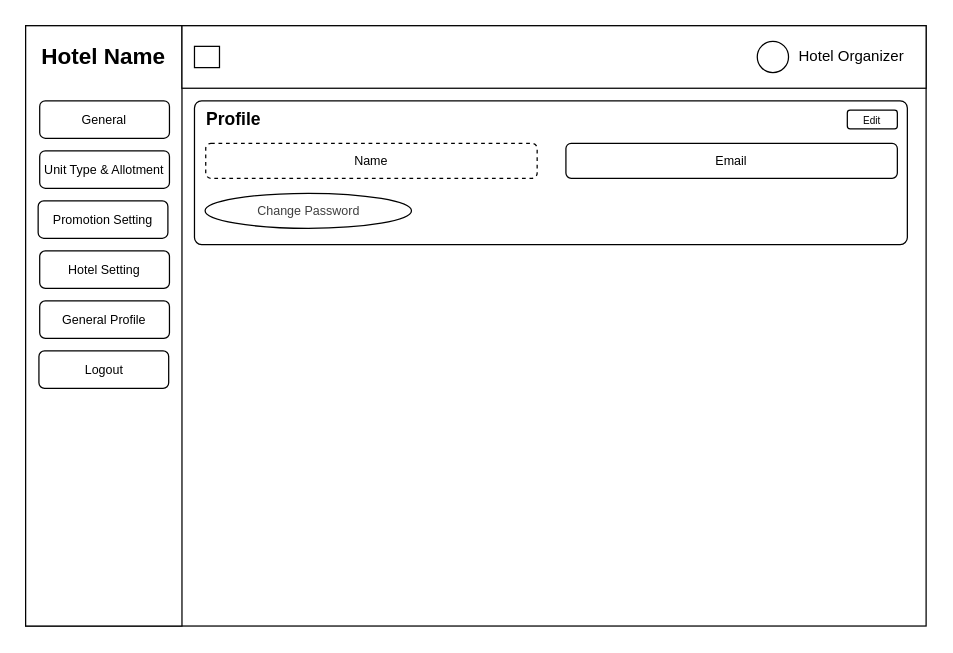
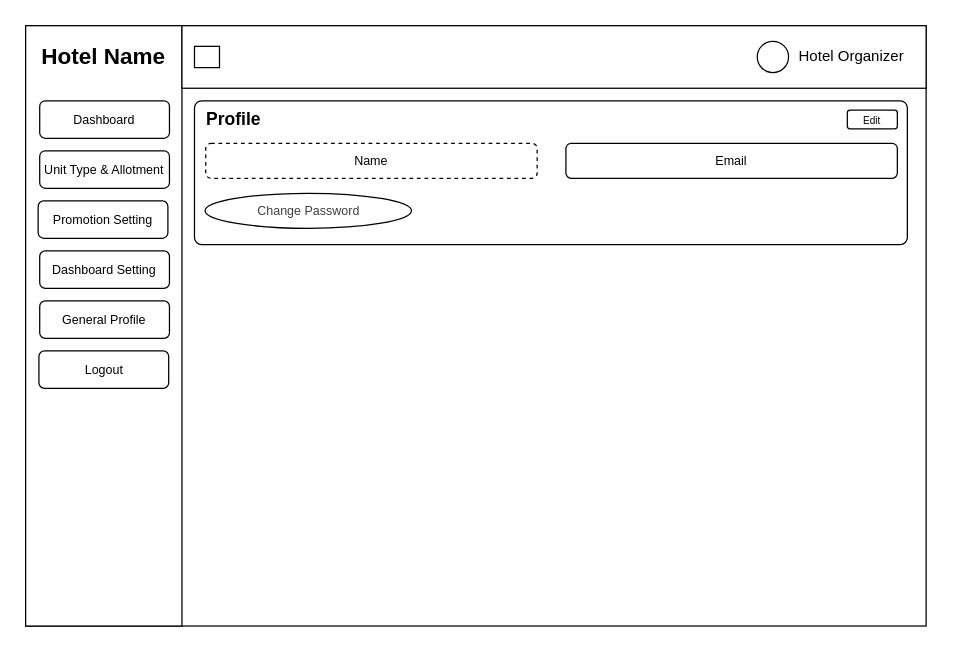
node "General": label "General" -> "Dashboard"
node "Hotel Setting": label "Hotel Setting" -> "Dashboard Setting"
